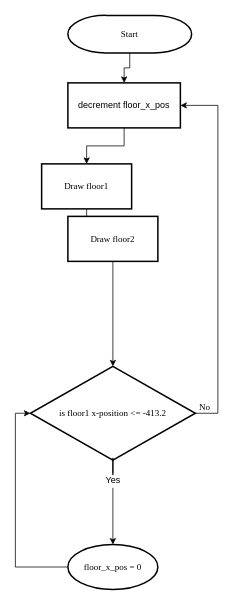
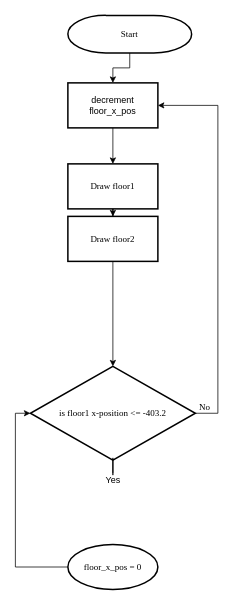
node "decrement floor_x_pos": size 113x45 -> 90x45
node "Draw floor1": moved (87, 186) -> (113, 186)
node "is floor1 x-position <= -413.2": label "is floor1 x-position <= -413.2" -> "is floor1 x-position <= -403.2"
edge "Yes" -> "floor_x_pos = 0": removed
